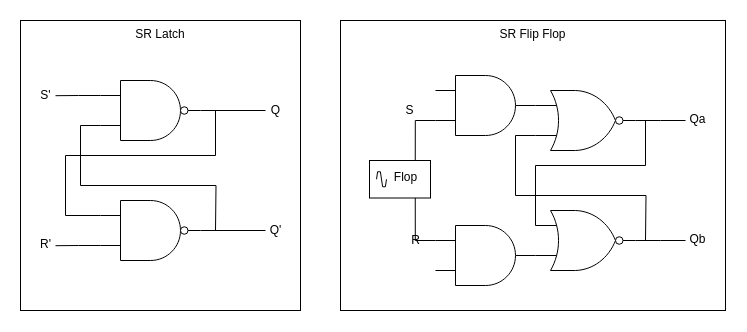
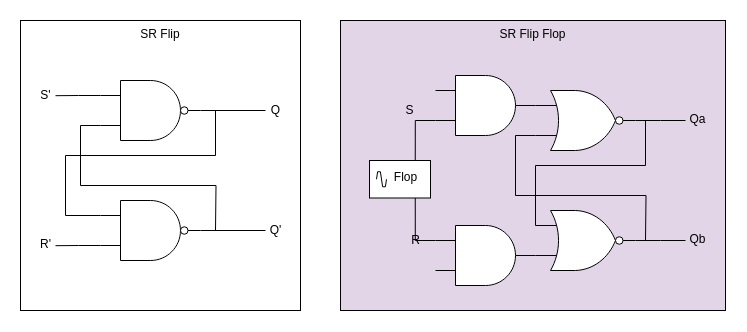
node "SR Latch": label "SR Latch" -> "SR Flip"
node "SR Flip Flop": fillcolor #ffffff -> #e1d5e7
